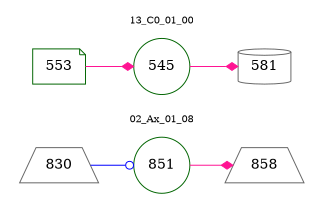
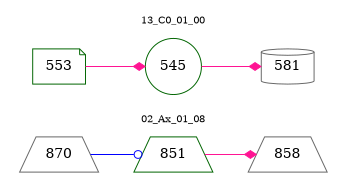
node "830": label "830" -> "870"
node "851": shape circle -> trapezium
